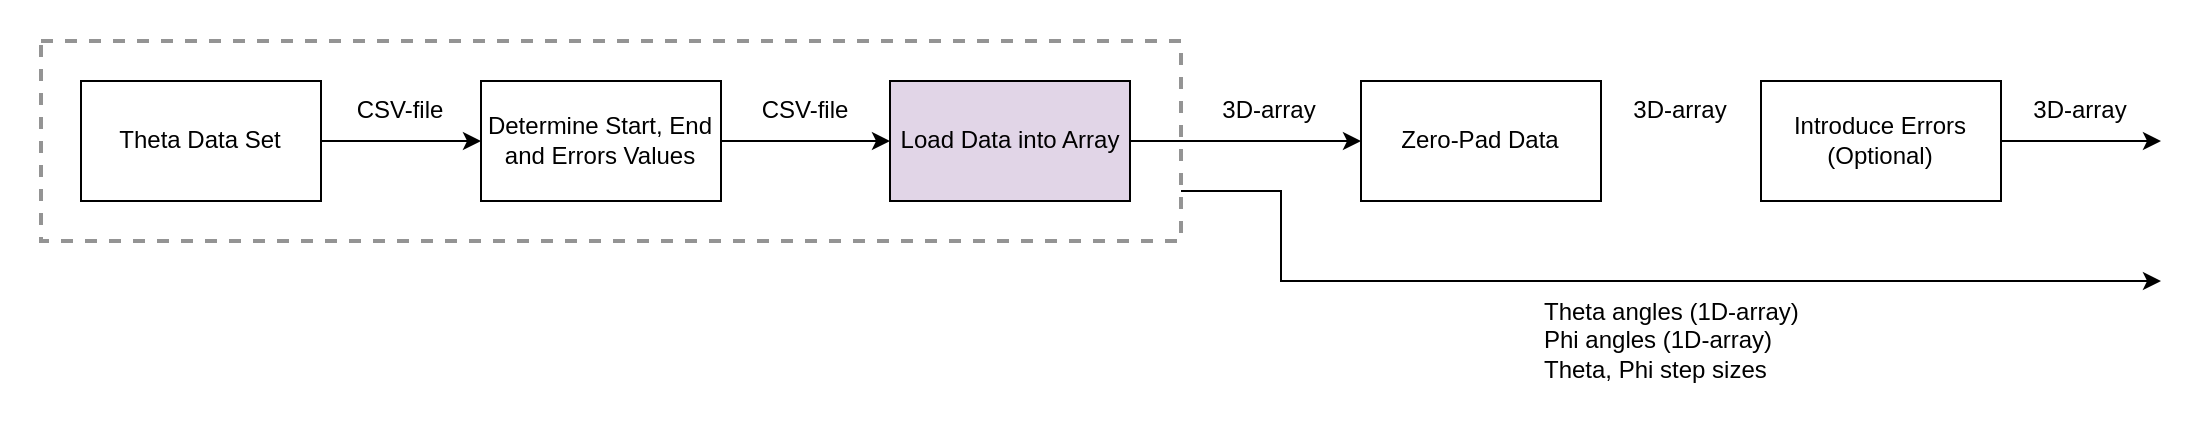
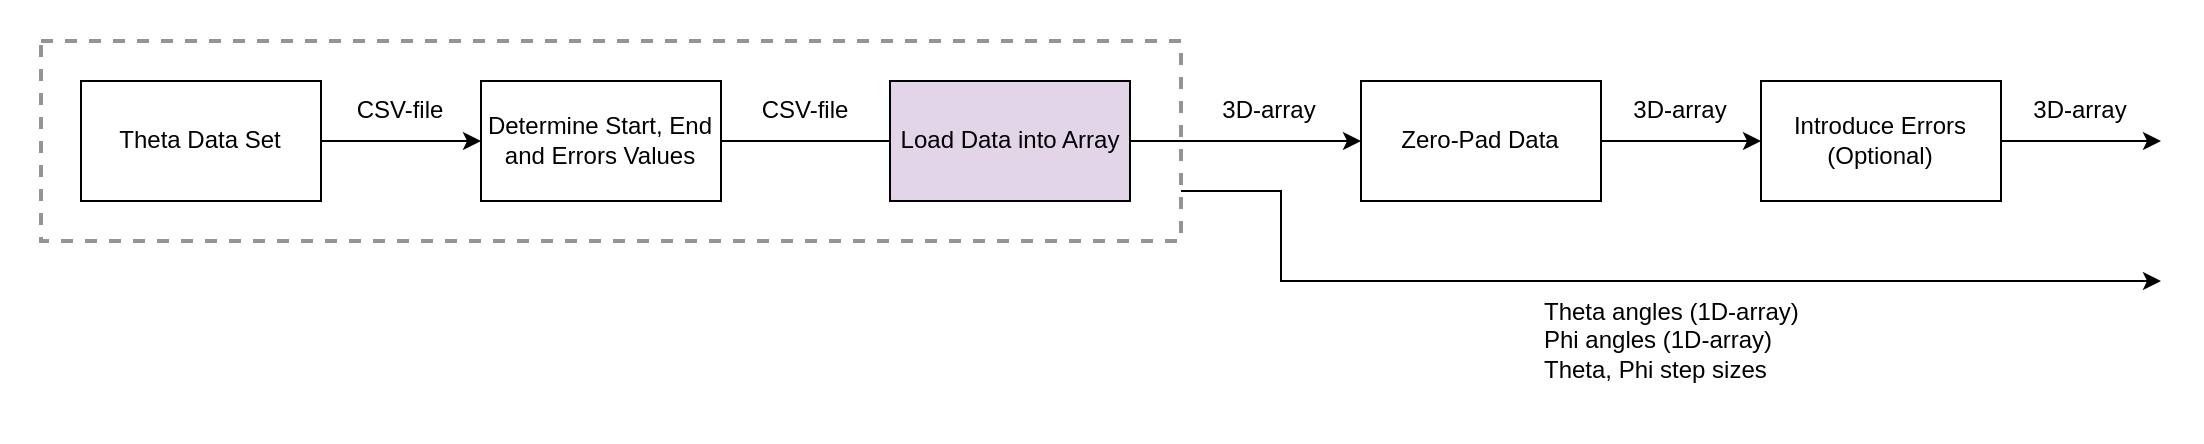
edge "Determine Start, End and Errors Values" -> "Load Data into Array": arrowhead classic -> none
edge "Zero-Pad Data" -> "Introduce Errors (Optional)": added
